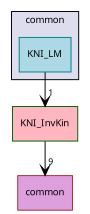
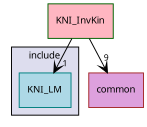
cluster "common": label "common" -> "include"
edge "KNI_LM" -> "KNI_InvKin": reversed
